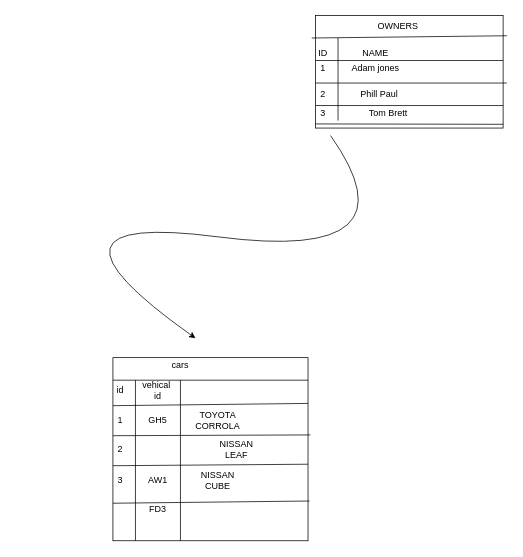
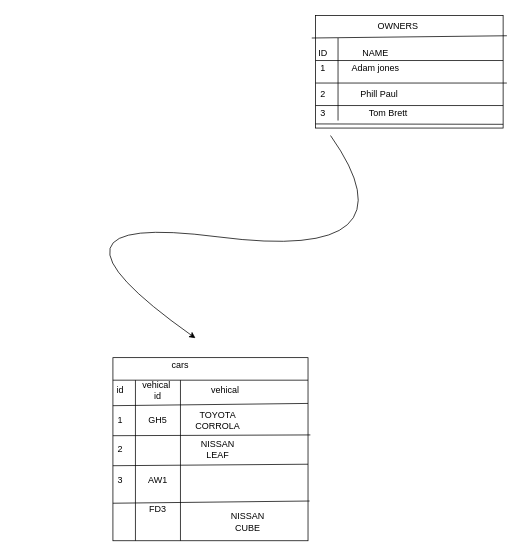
node "vehical": added
node "NISSAN LEAF": moved (237, 449) -> (218, 449)
node "NISSAN CUBE": moved (218, 480) -> (248, 522)
